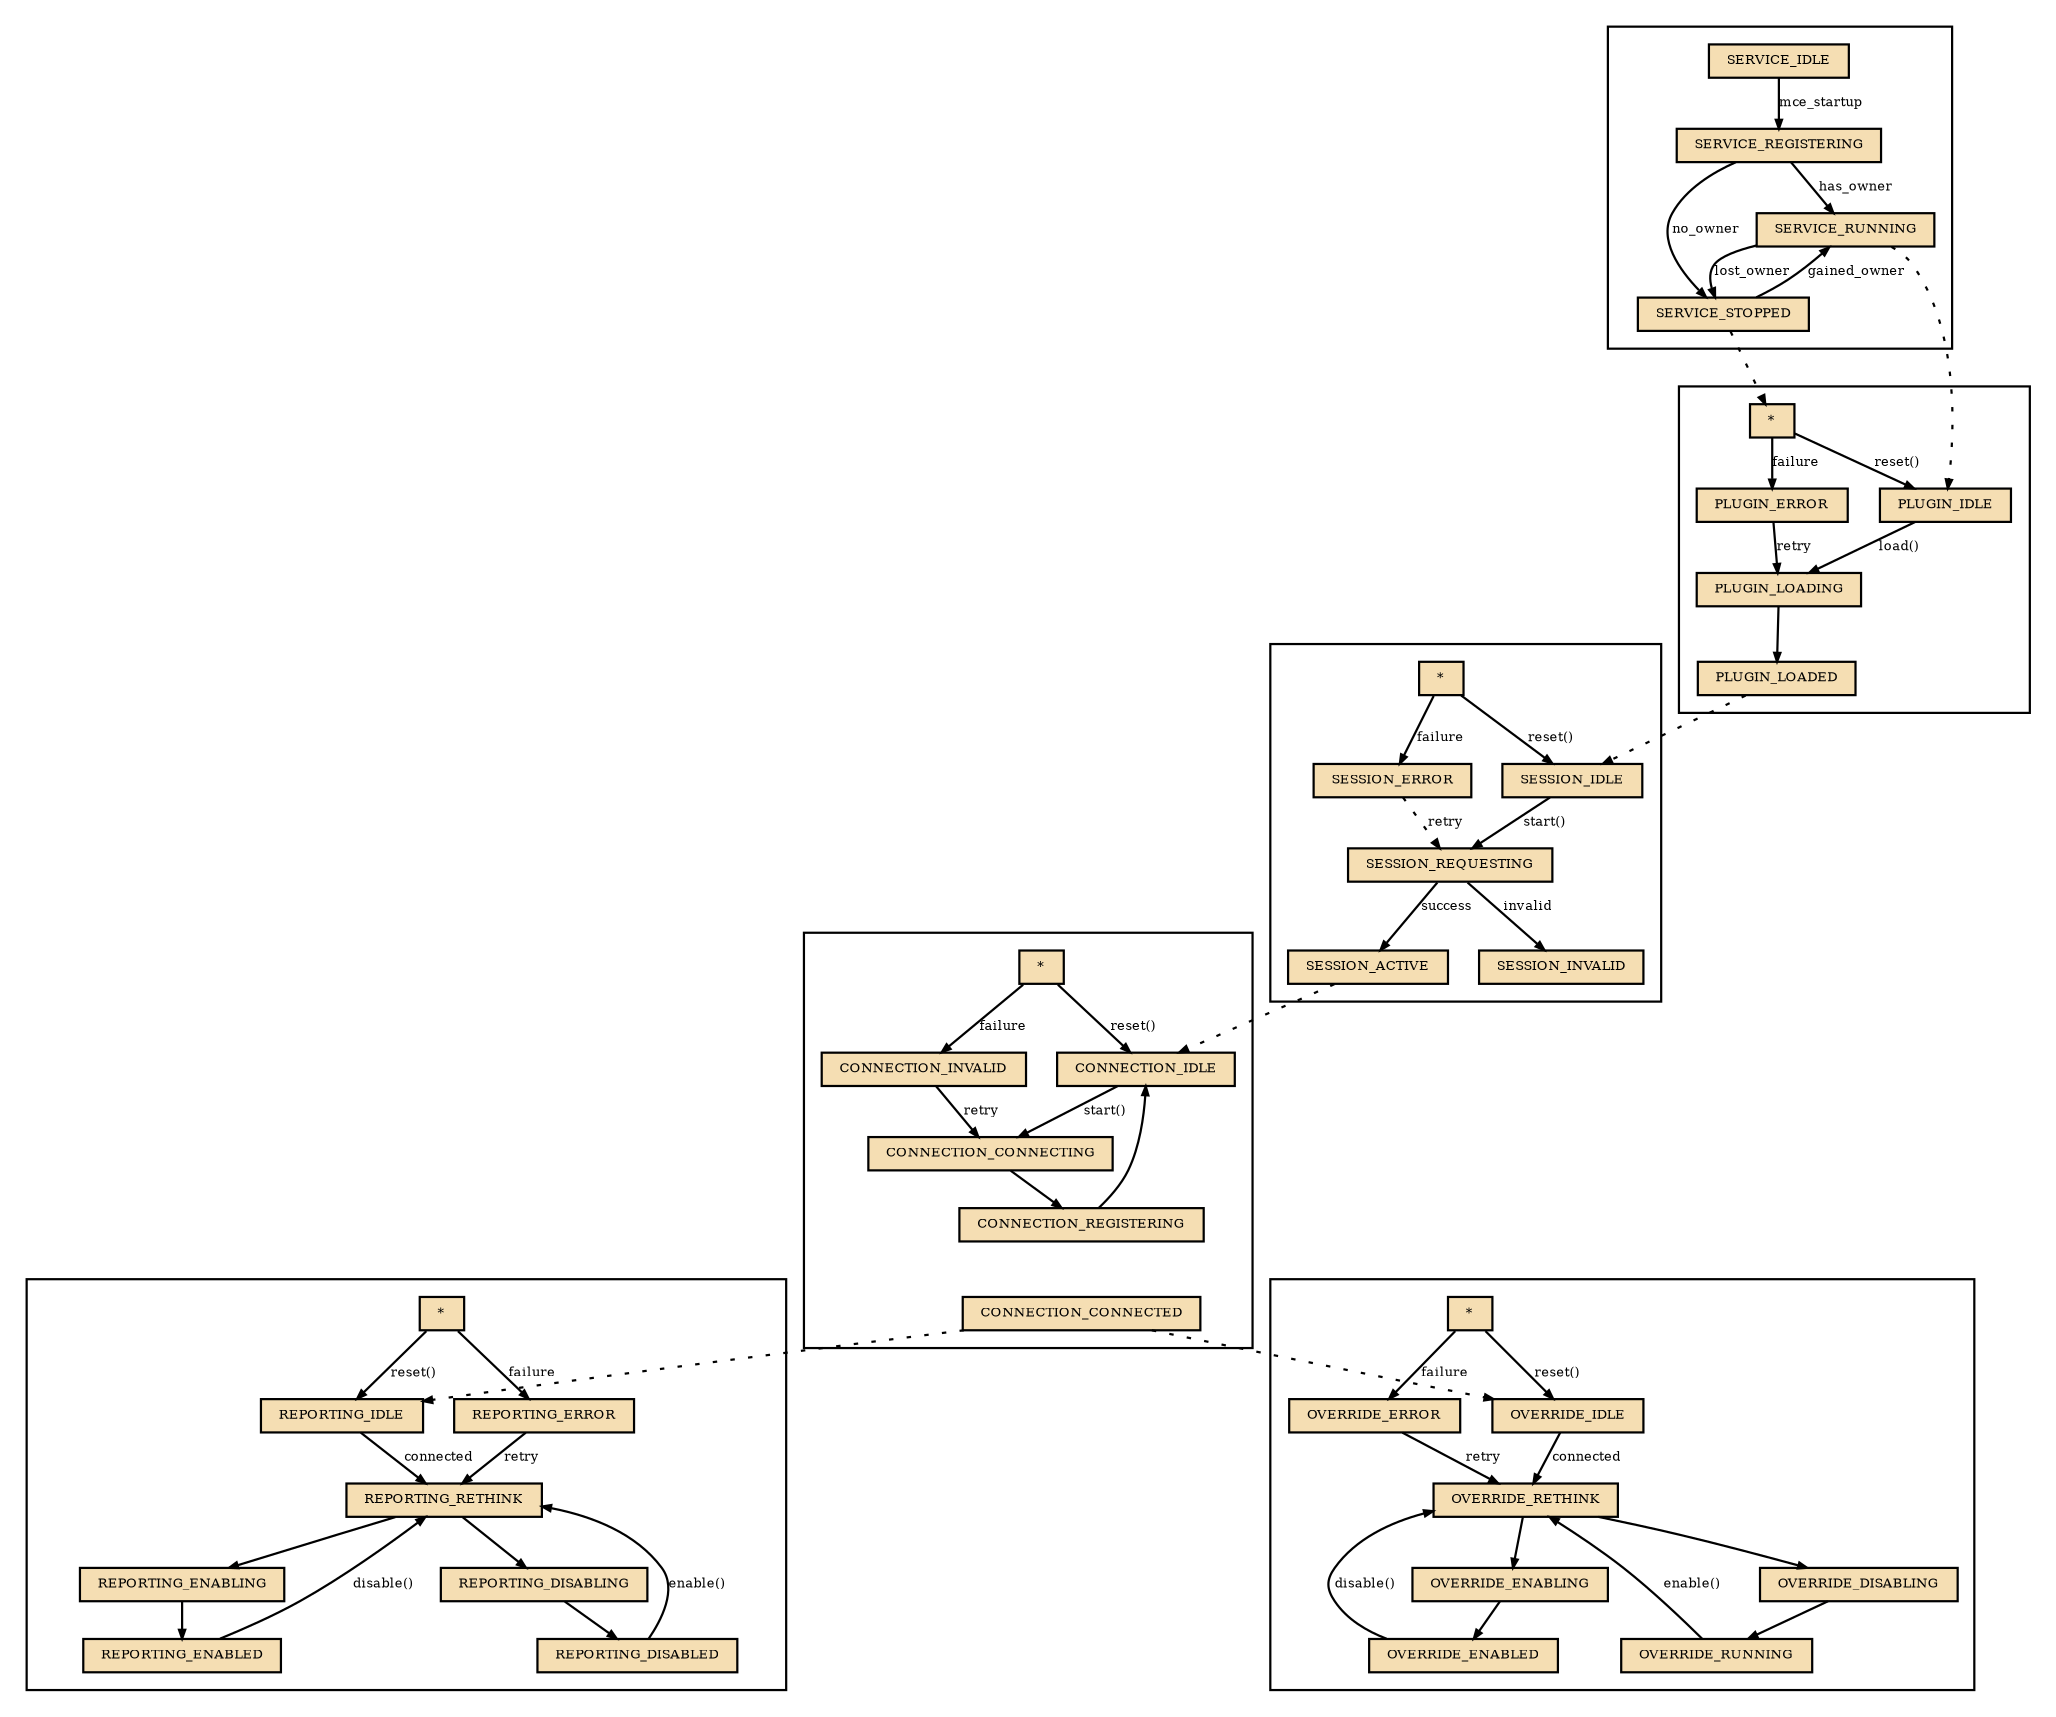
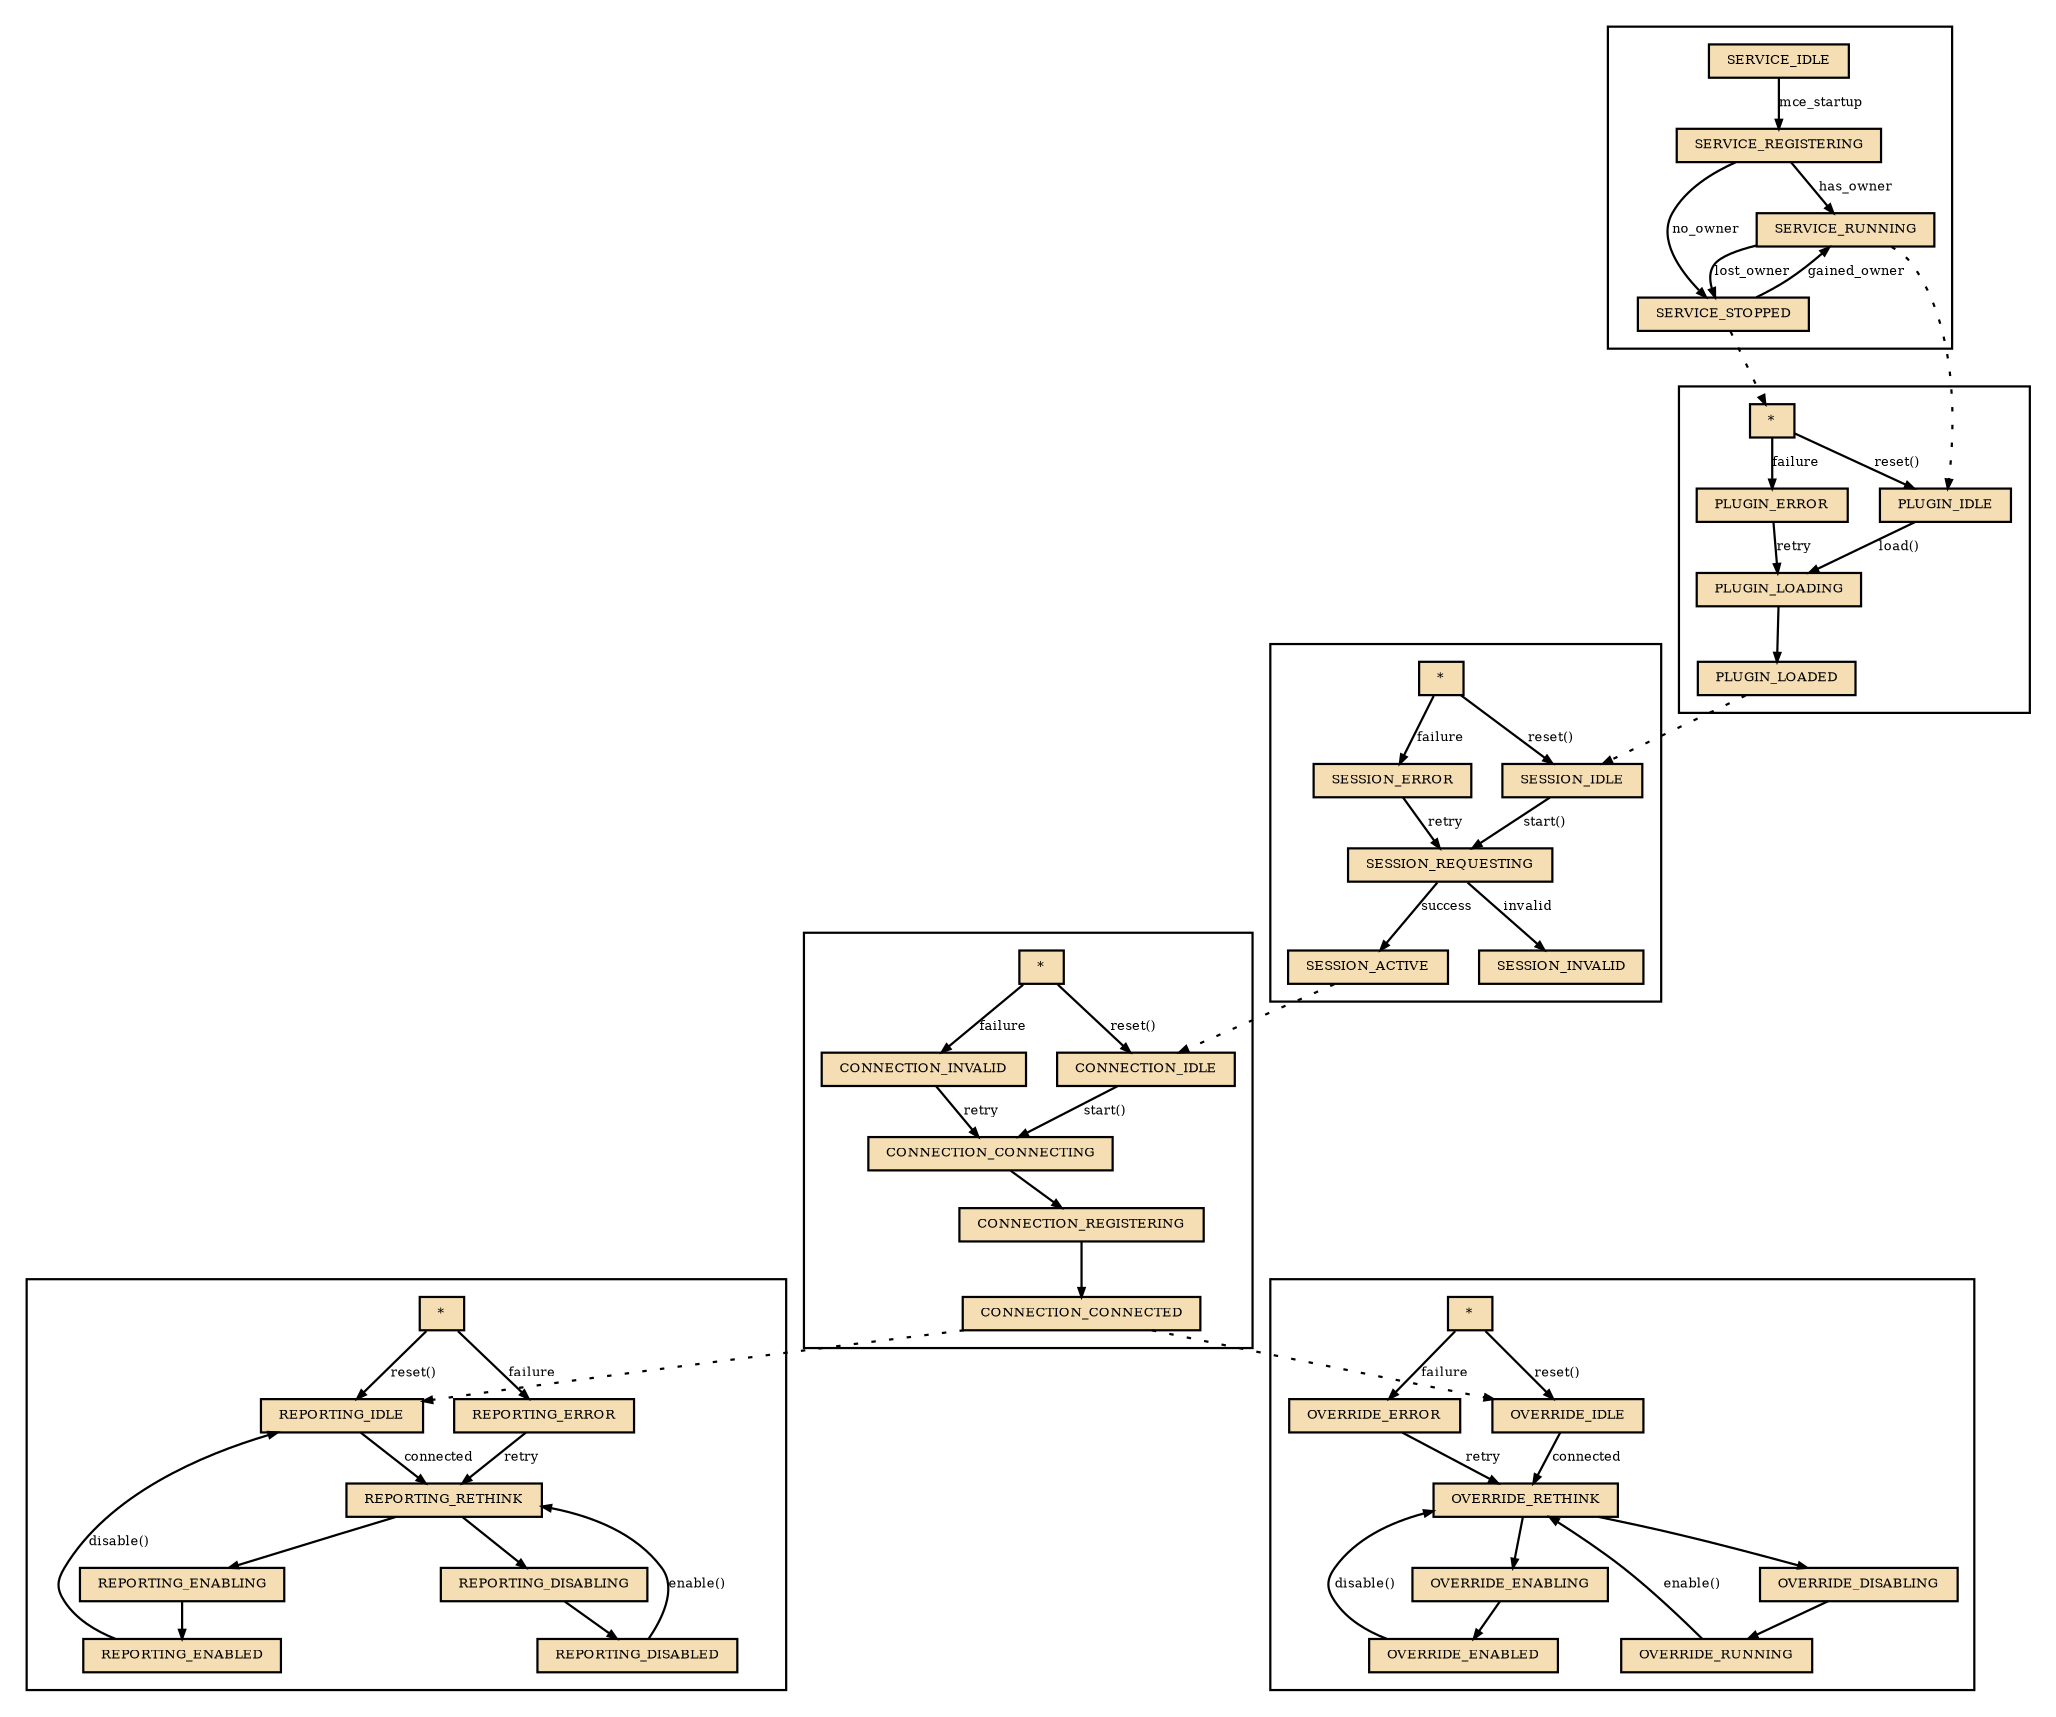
edge "SESSION_ERROR" -> "SESSION_REQUESTING": style dotted -> solid
edge "CONNECTION_REGISTERING" -> "CONNECTION_IDLE": now "CONNECTION_REGISTERING" -> "CONNECTION_CONNECTED"
edge "REPORTING_ENABLED" -> "REPORTING_RETHINK": now "REPORTING_ENABLED" -> "REPORTING_IDLE"
